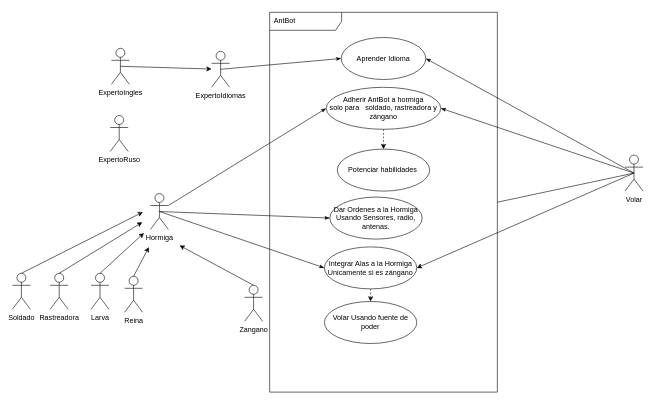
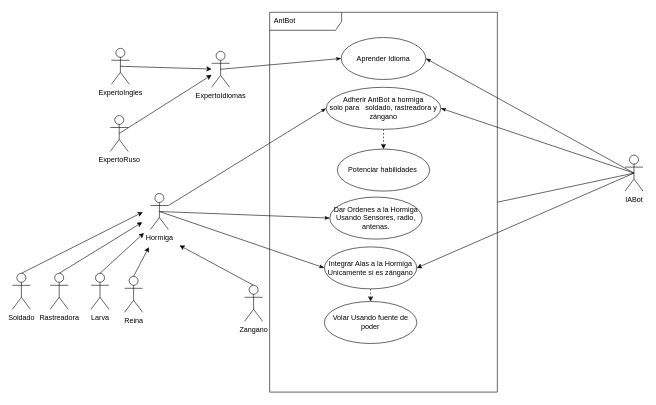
edge "ExpertoRuso" -> "ExpertoIdiomas": added
node "Volar": label "Volar" -> "IABot"
